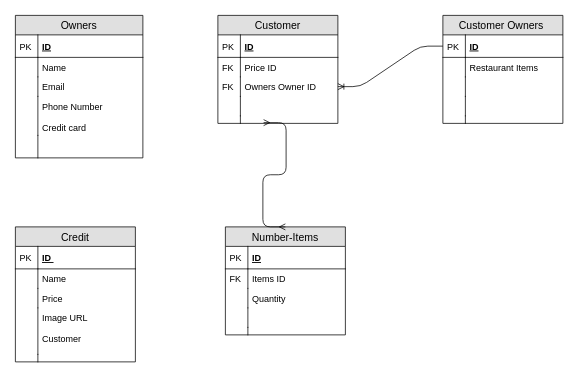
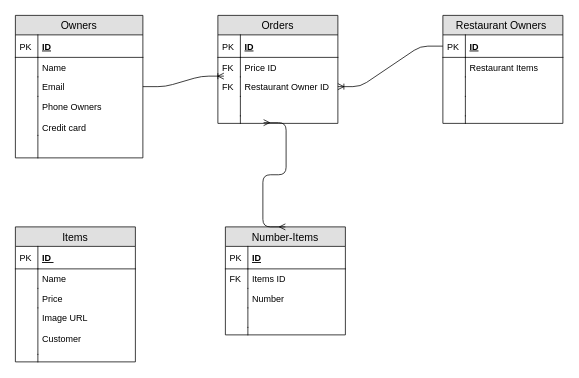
node "Customer": label "Customer" -> "Orders"
node "Customer Owners": label "Customer Owners" -> "Restaurant Owners"
edge "Email" -> "Price ID": added
node "Owners Owner ID": label "Owners Owner ID" -> "Restaurant Owner ID"
node "Phone Number Credit card": label "Phone Number Credit card" -> "Phone Owners Credit card"
node "Credit": label "Credit" -> "Items"
node "Quantity": label "Quantity" -> "Number"
